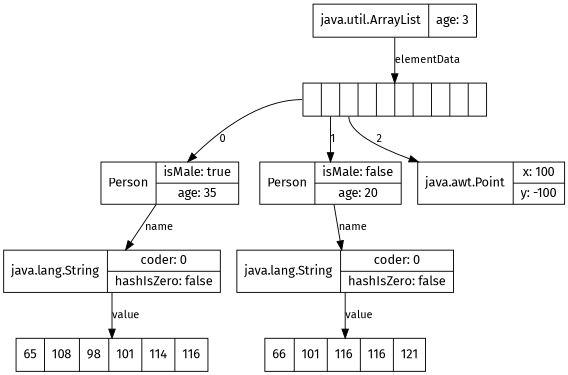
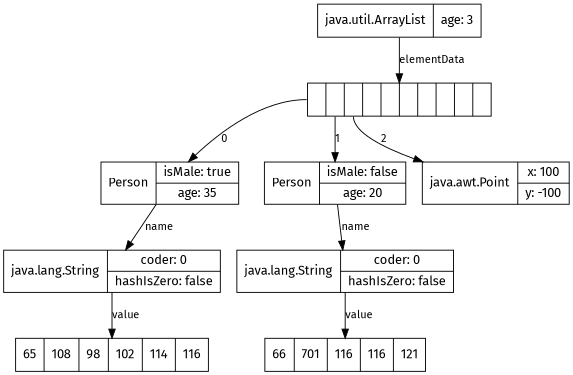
node "65": text "101" -> "102"
node "66": text "101" -> "701"
